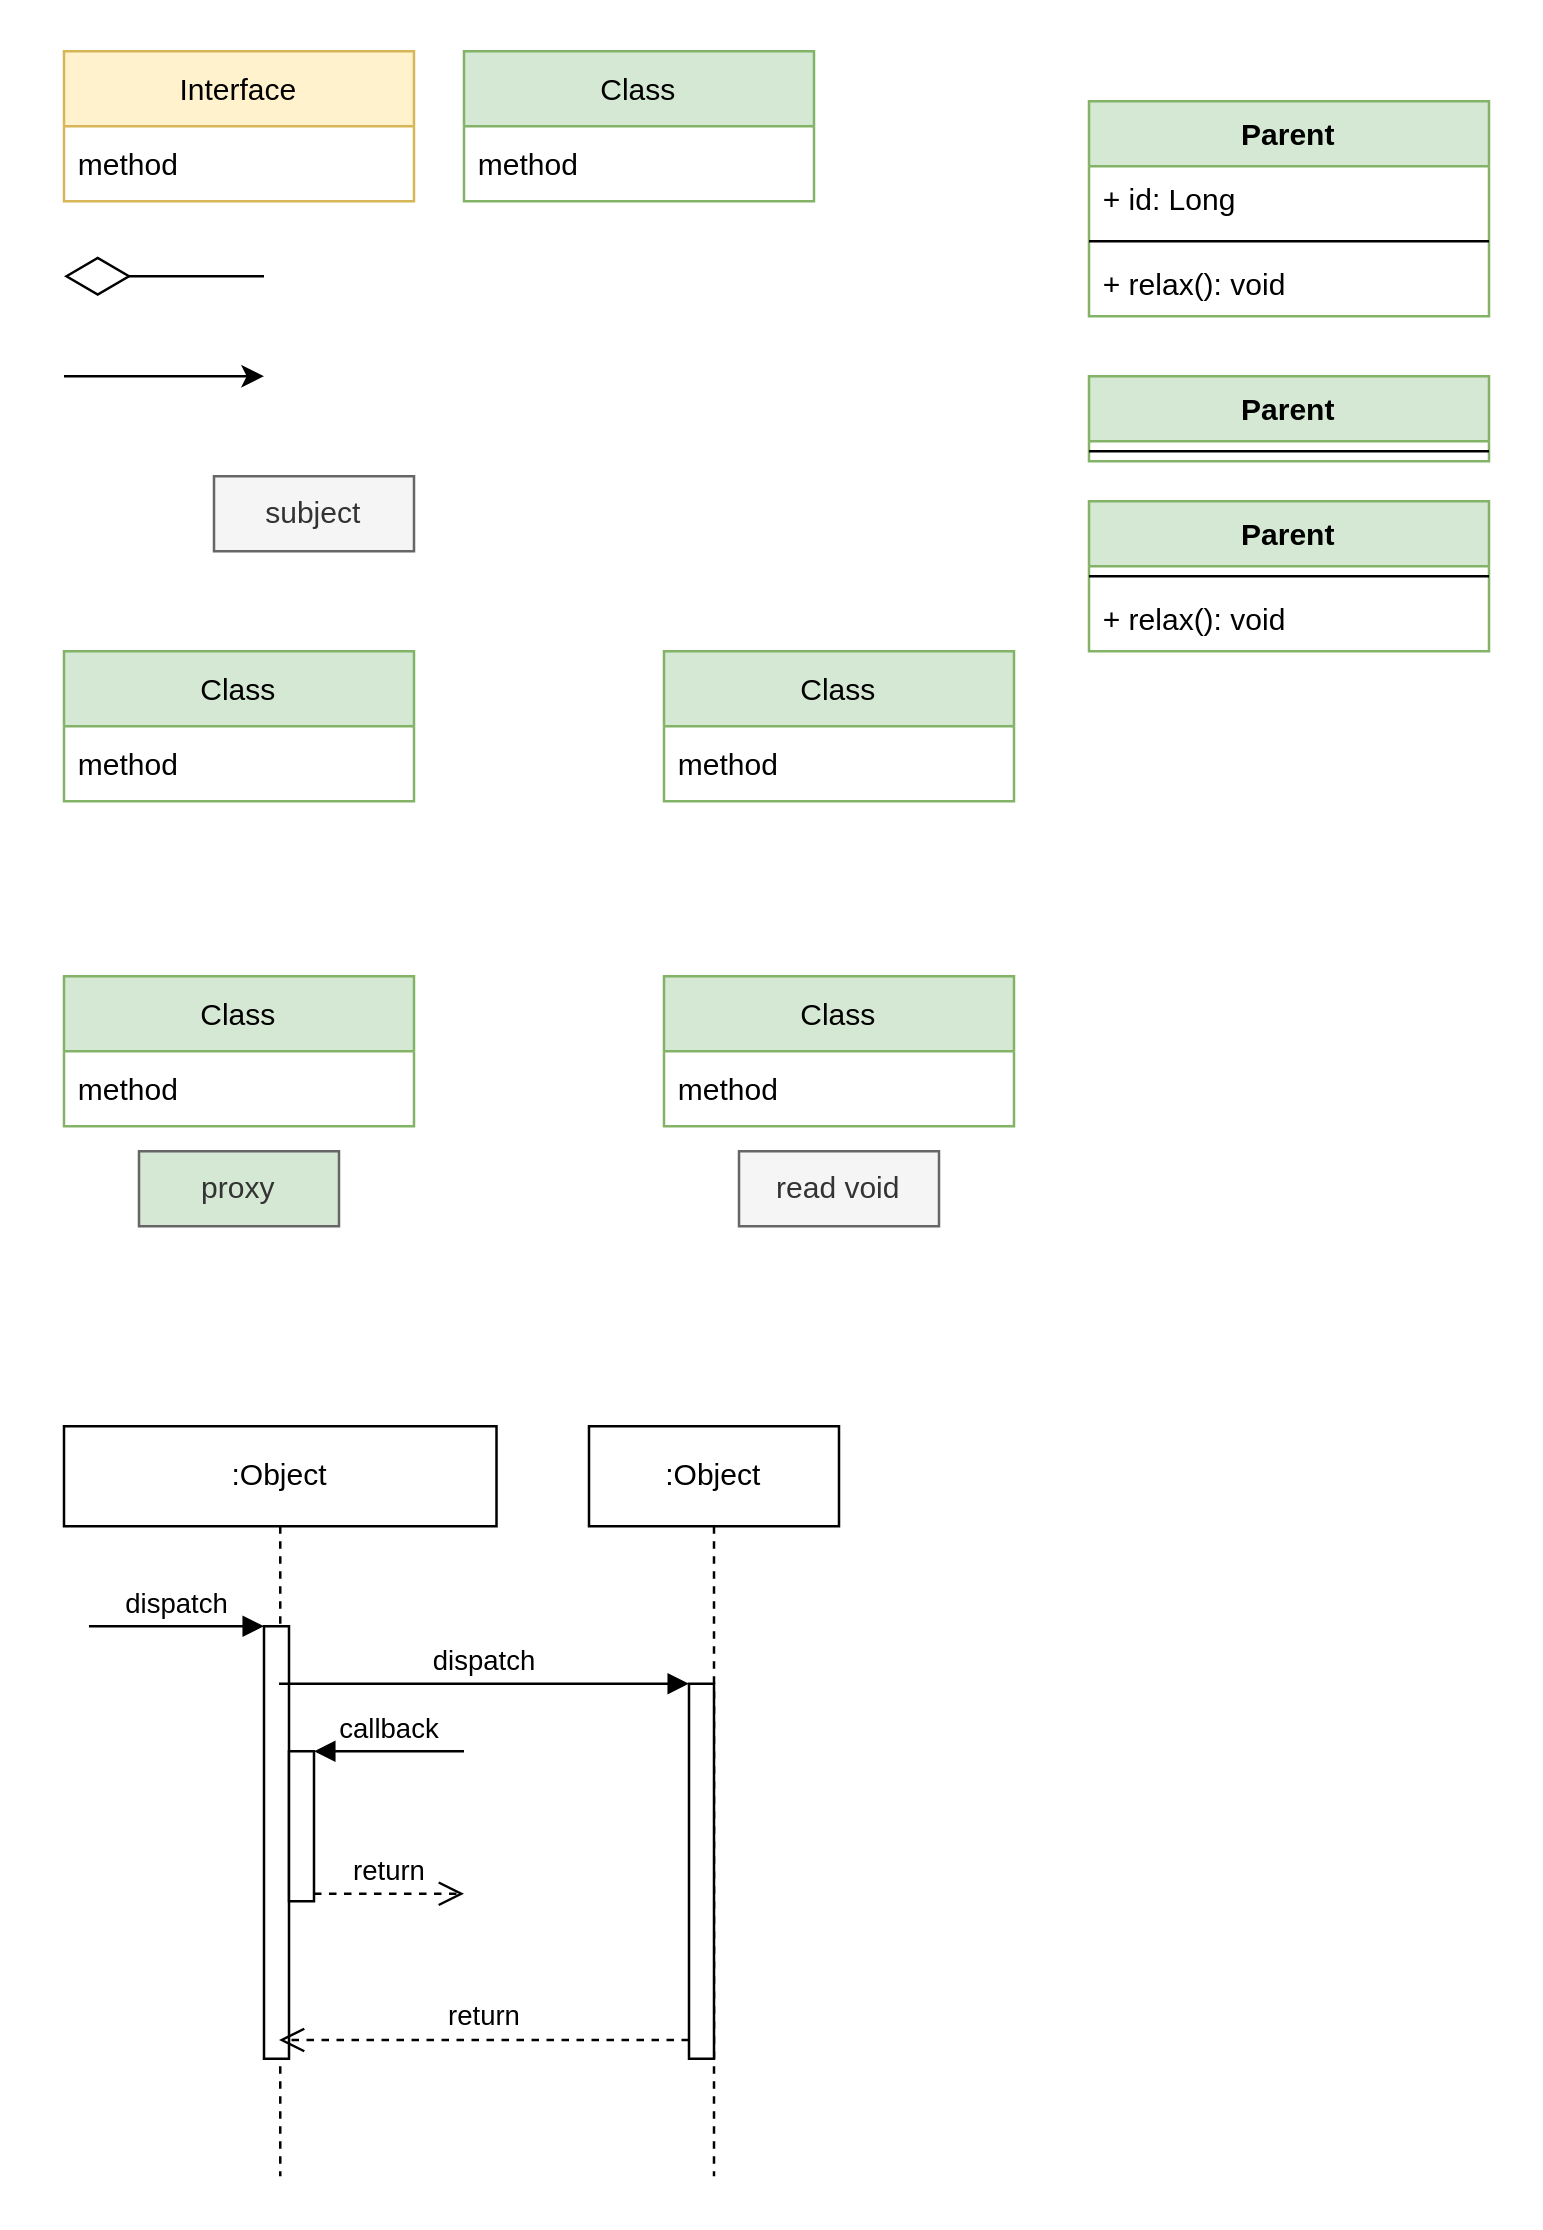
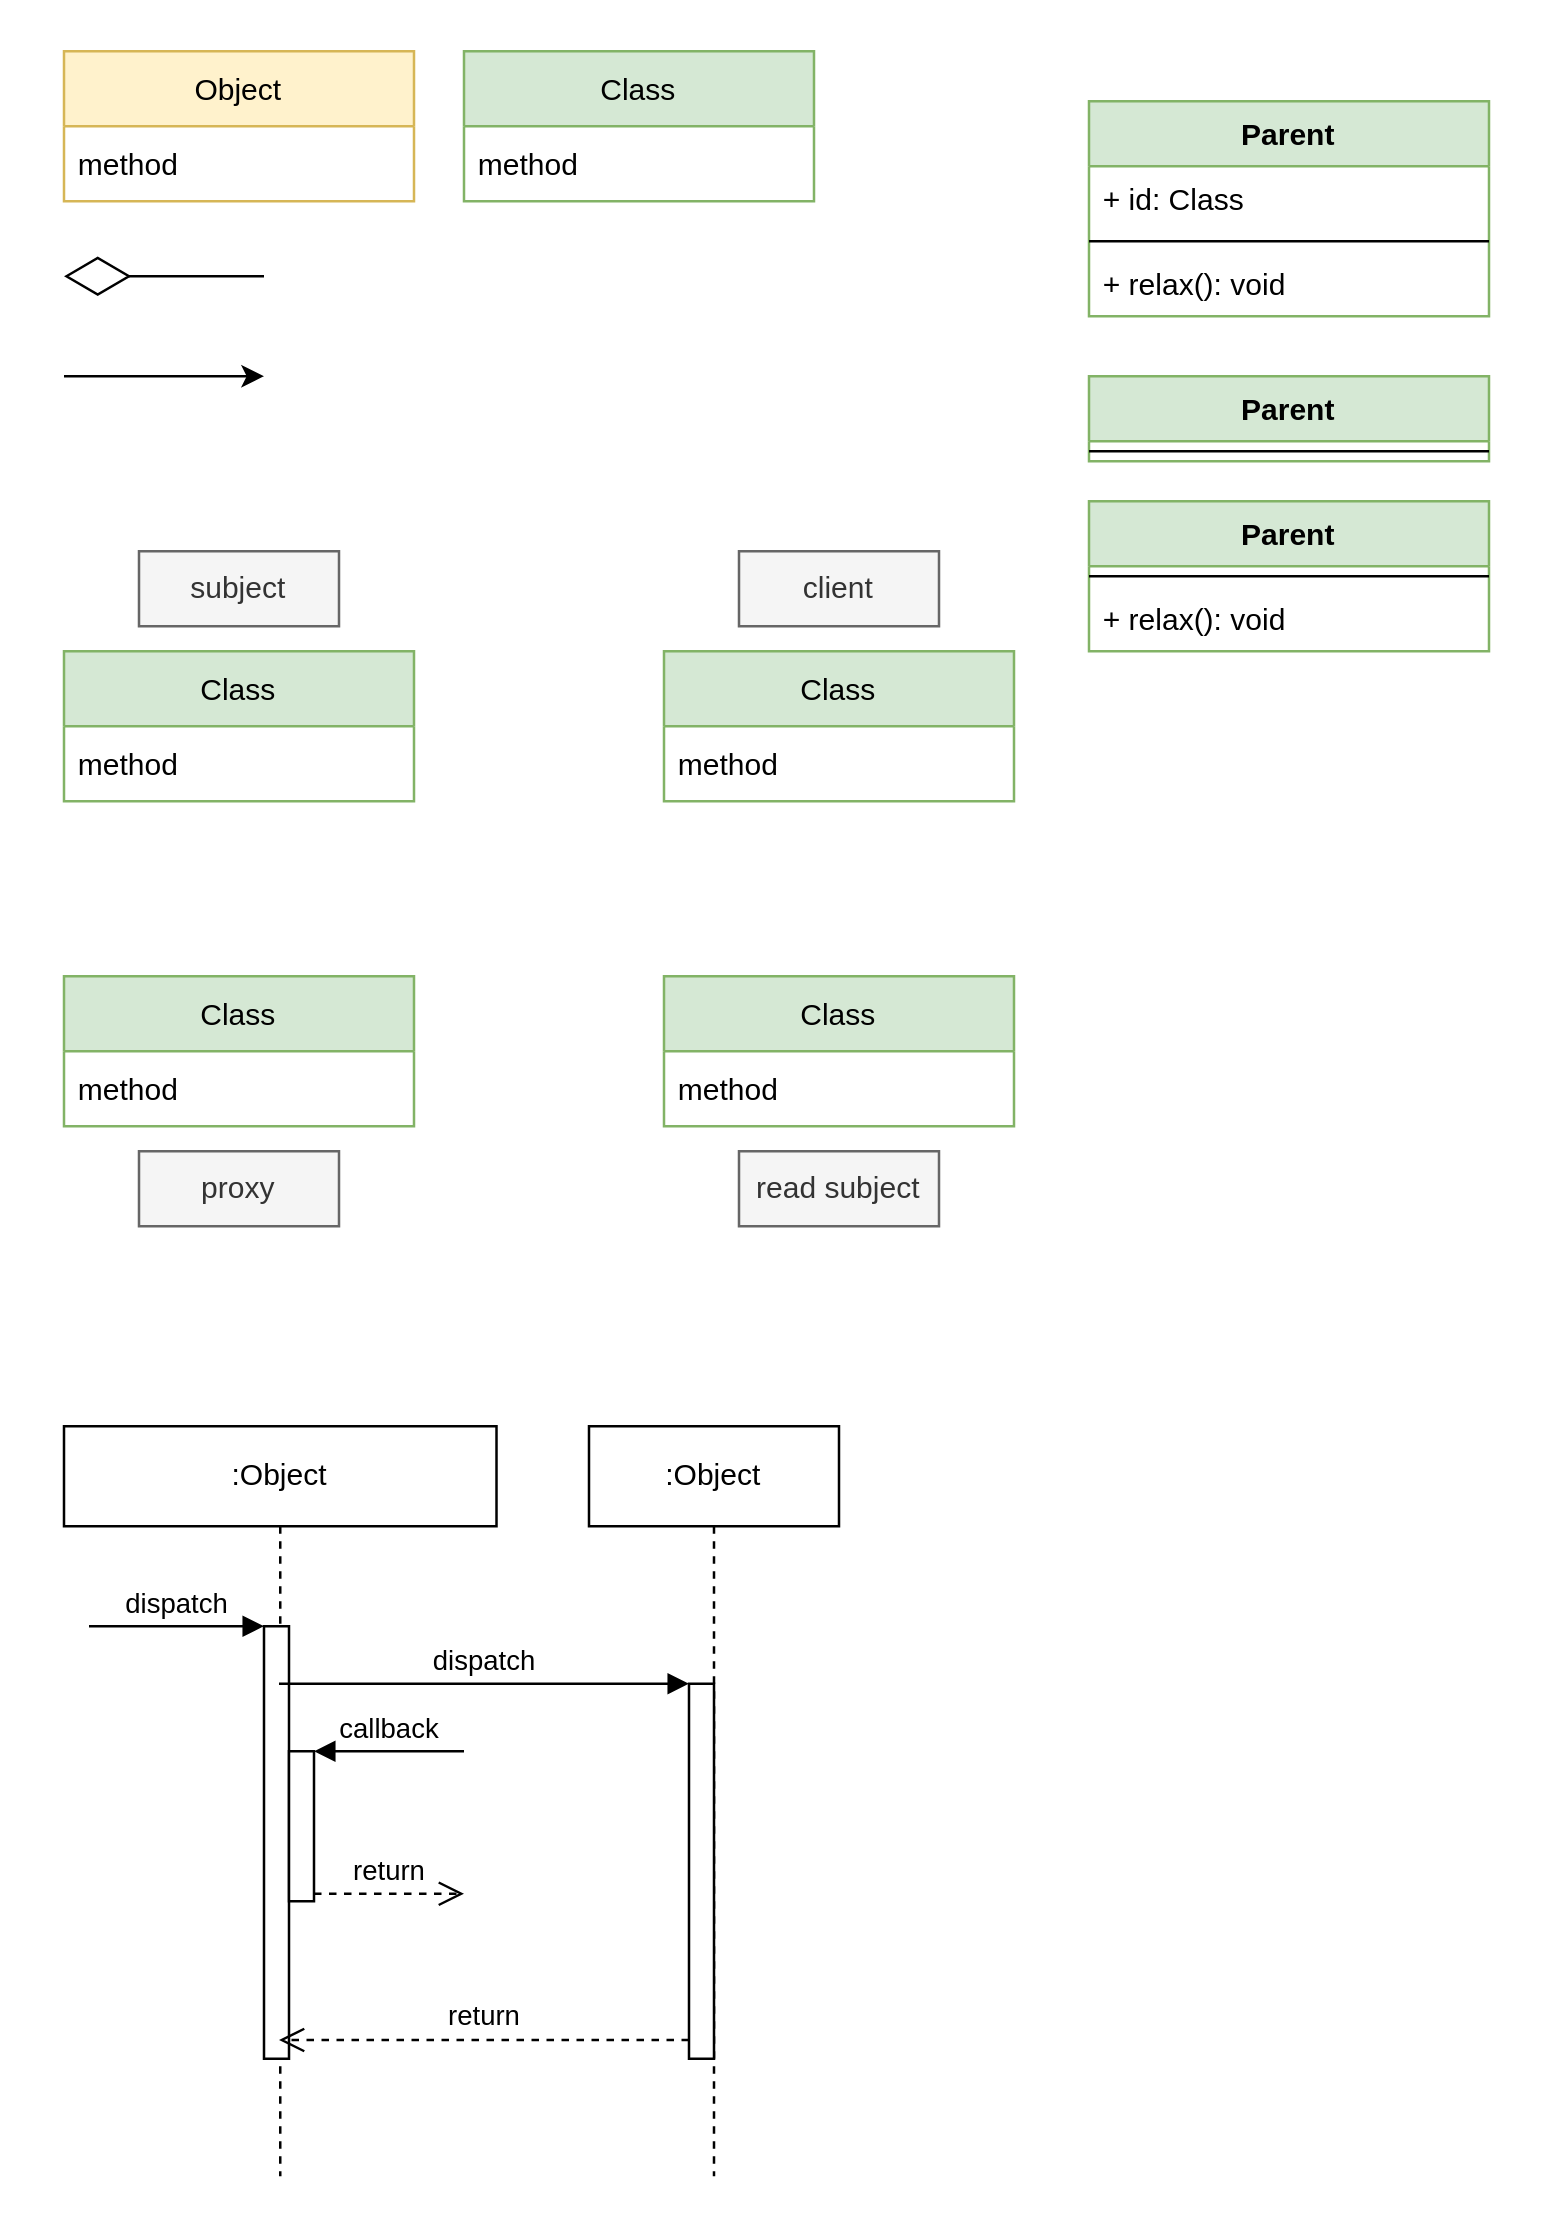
node "Interface": label "Interface" -> "Object"
node "+ id: Long": label "+ id: Long" -> "+ id: Class"
node "subject": moved (314, 514) -> (239, 589)
node "client": added
node "proxy": fillcolor #d5e8d4 -> #f5f5f5
node "read void": label "read void" -> "read subject"
